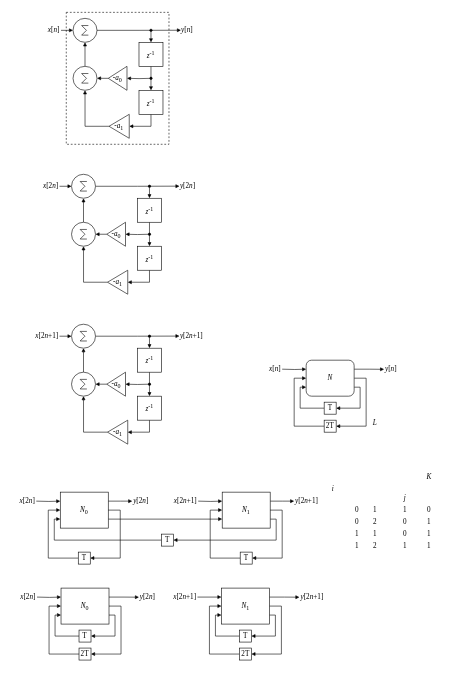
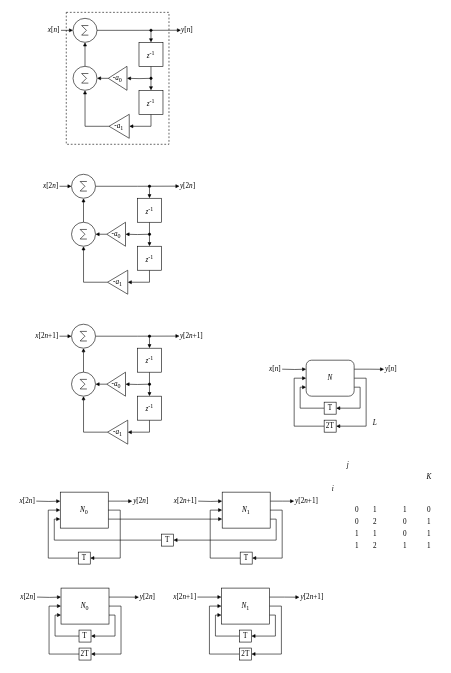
node "j": moved (405, 498) -> (348, 465)
